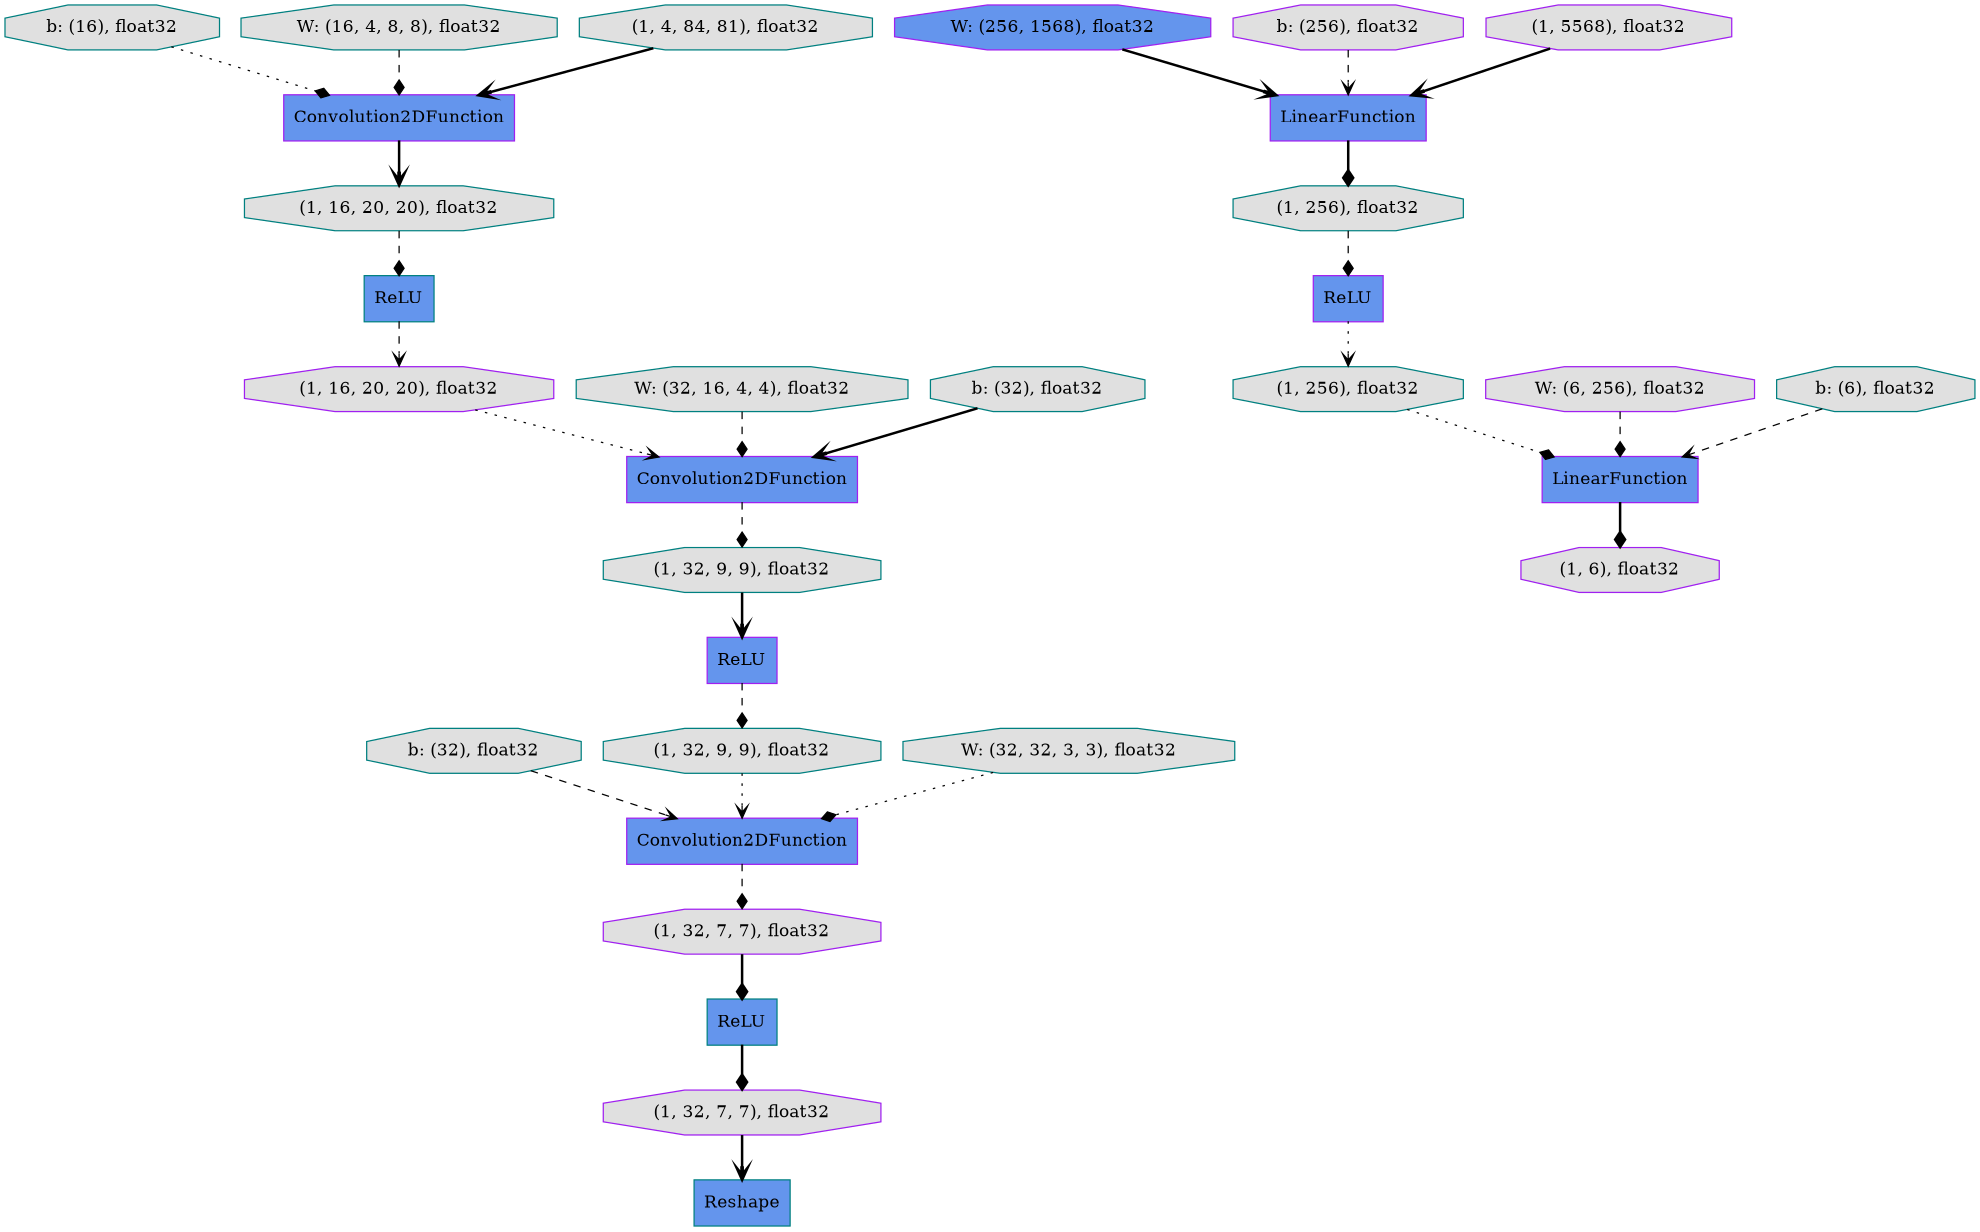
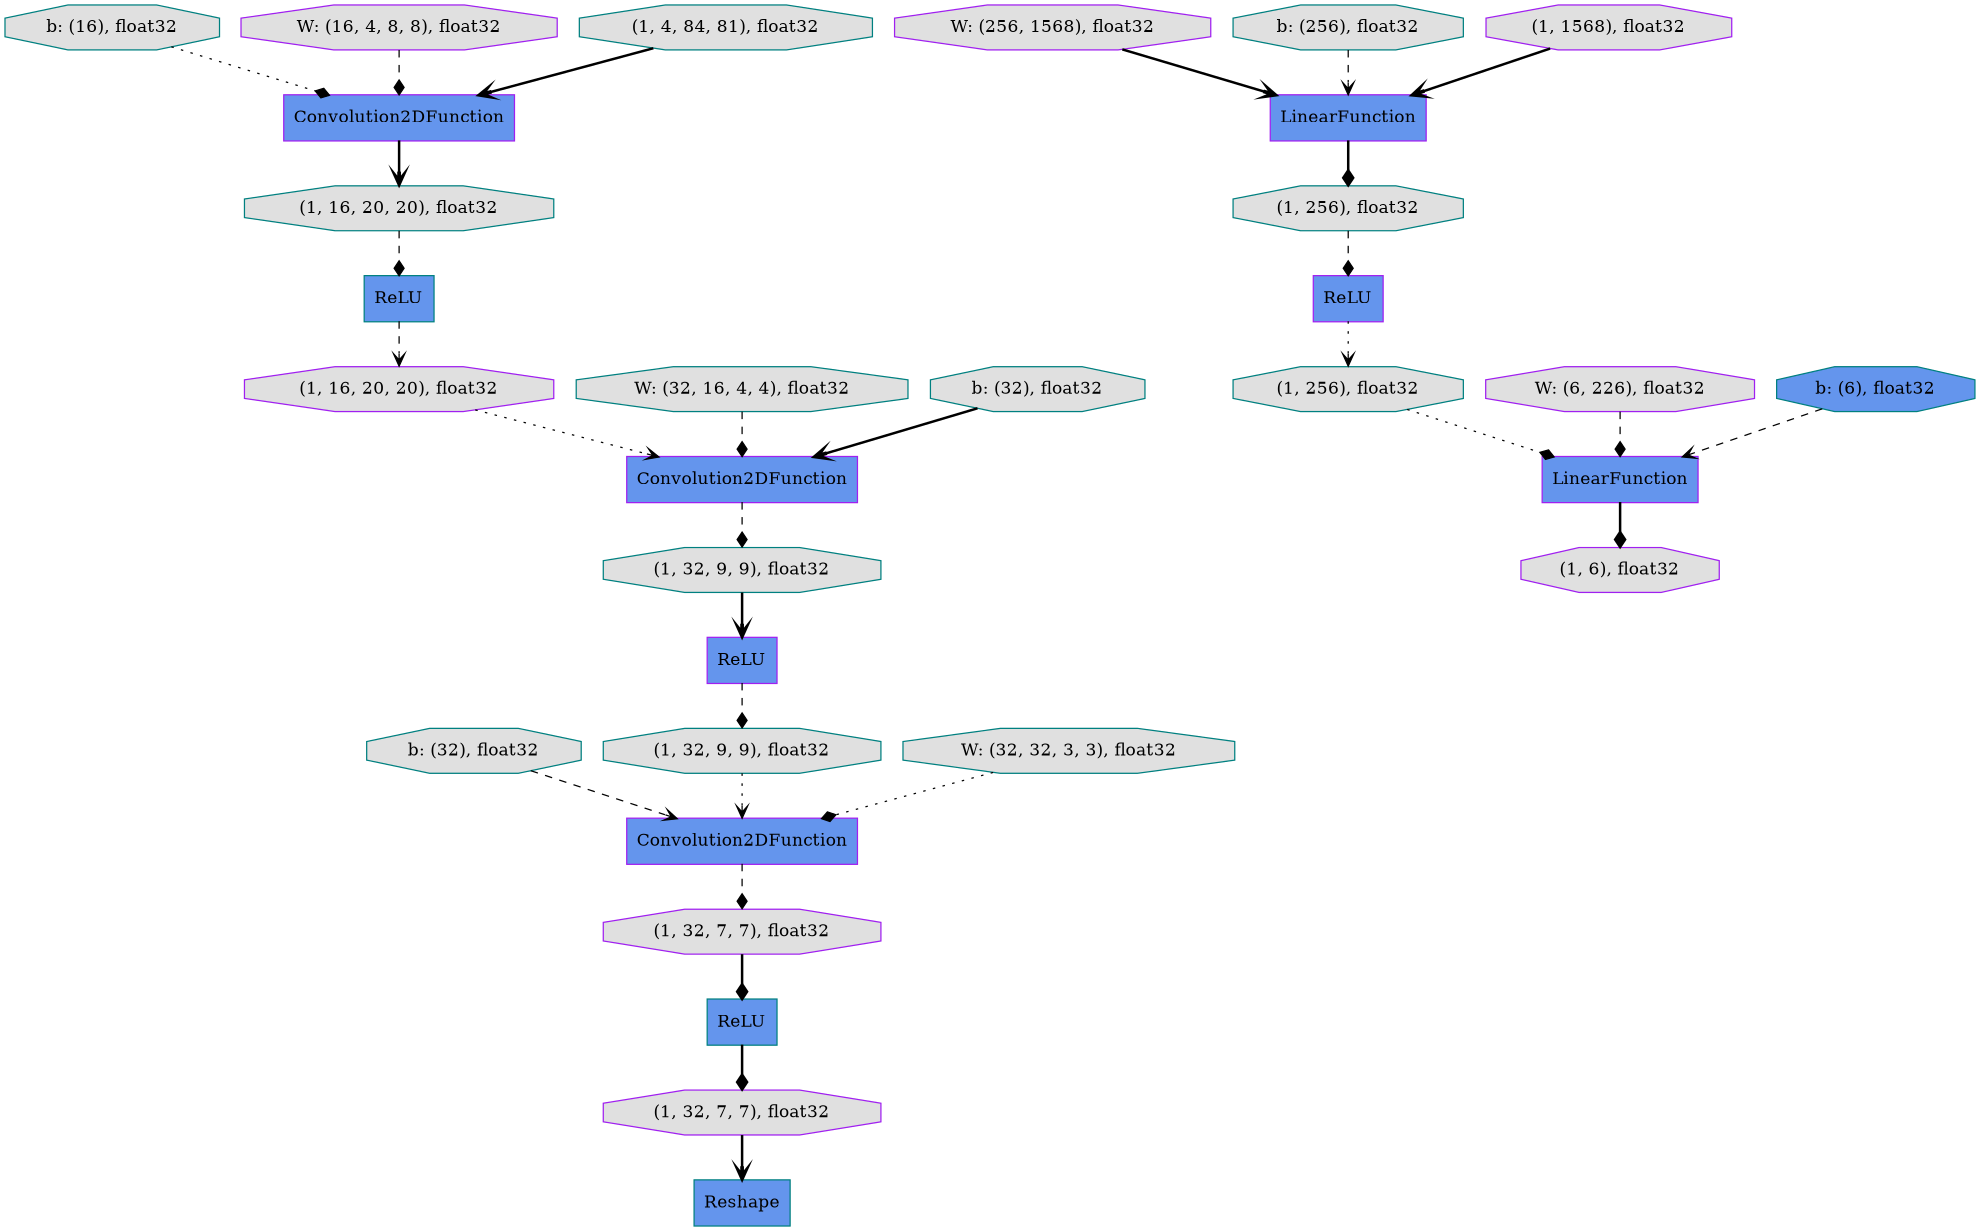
node "W: (16, 4, 8, 8), float32": color teal -> purple
node "W: (256, 1568), float32": fillcolor #6495ed -> #e0e0e0
node "b: (256), float32": color purple -> teal
node "(1, 5568), float32": label "(1, 5568), float32" -> "(1, 1568), float32"
node "W: (6, 256), float32": label "W: (6, 256), float32" -> "W: (6, 226), float32"
node "b: (6), float32": fillcolor #e0e0e0 -> #6495ed
